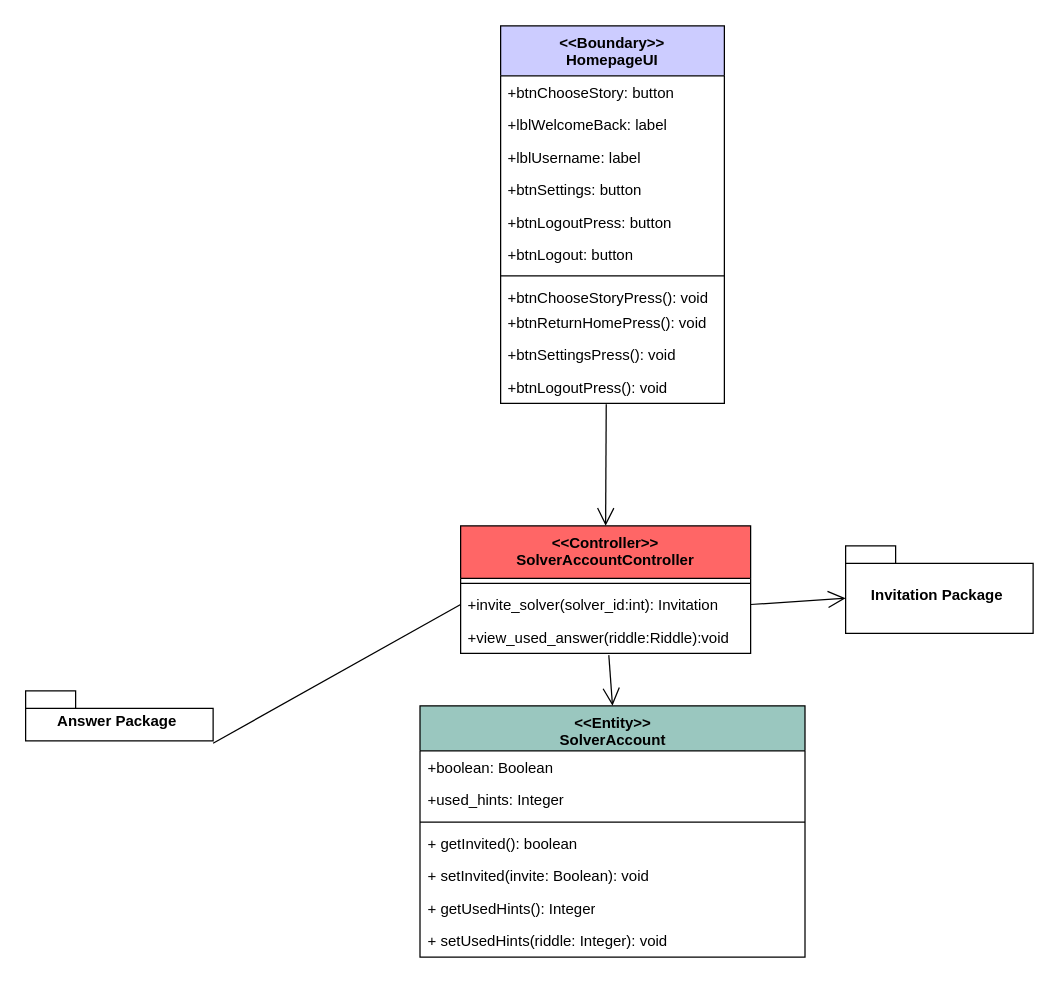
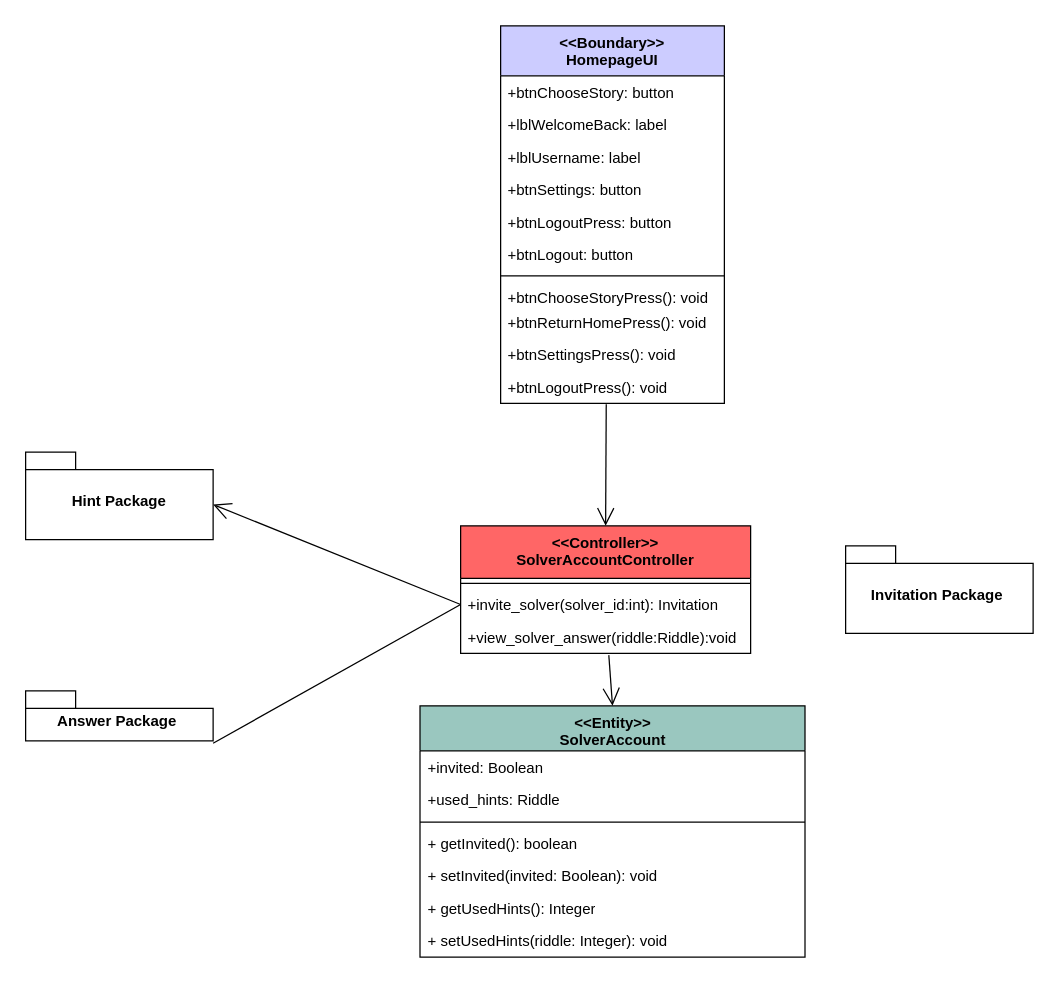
node "Hint Package": added
edge "+invite_solver(solver_id:int): Invitation" -> "Hint Package": added
edge "+invite_solver(solver_id:int): Invitation" -> "Invitation Package": removed
node "+view_used_answer(riddle:Riddle):void": label "+view_used_answer(riddle:Riddle):void" -> "+view_solver_answer(riddle:Riddle):void"
node "+boolean: Boolean": label "+boolean: Boolean" -> "+invited: Boolean"
node "+used_hints: Integer": label "+used_hints: Integer" -> "+used_hints: Riddle"
node "+ setInvited(invite: Boolean): void": label "+ setInvited(invite: Boolean): void" -> "+ setInvited(invited: Boolean): void"
